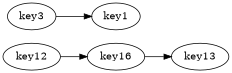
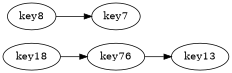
node "key3": label "key3" -> "key8"
node "key1": label "key1" -> "key7"
node "key12": label "key12" -> "key18"
node "key16": label "key16" -> "key76"
